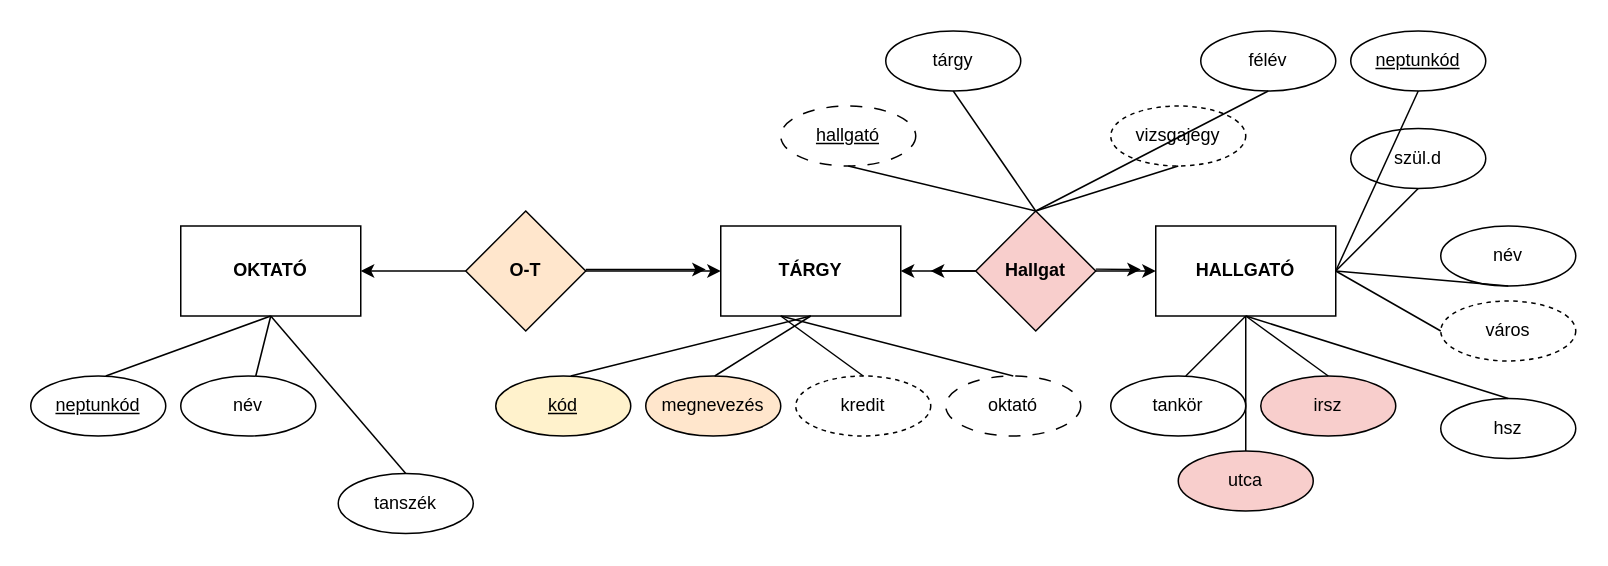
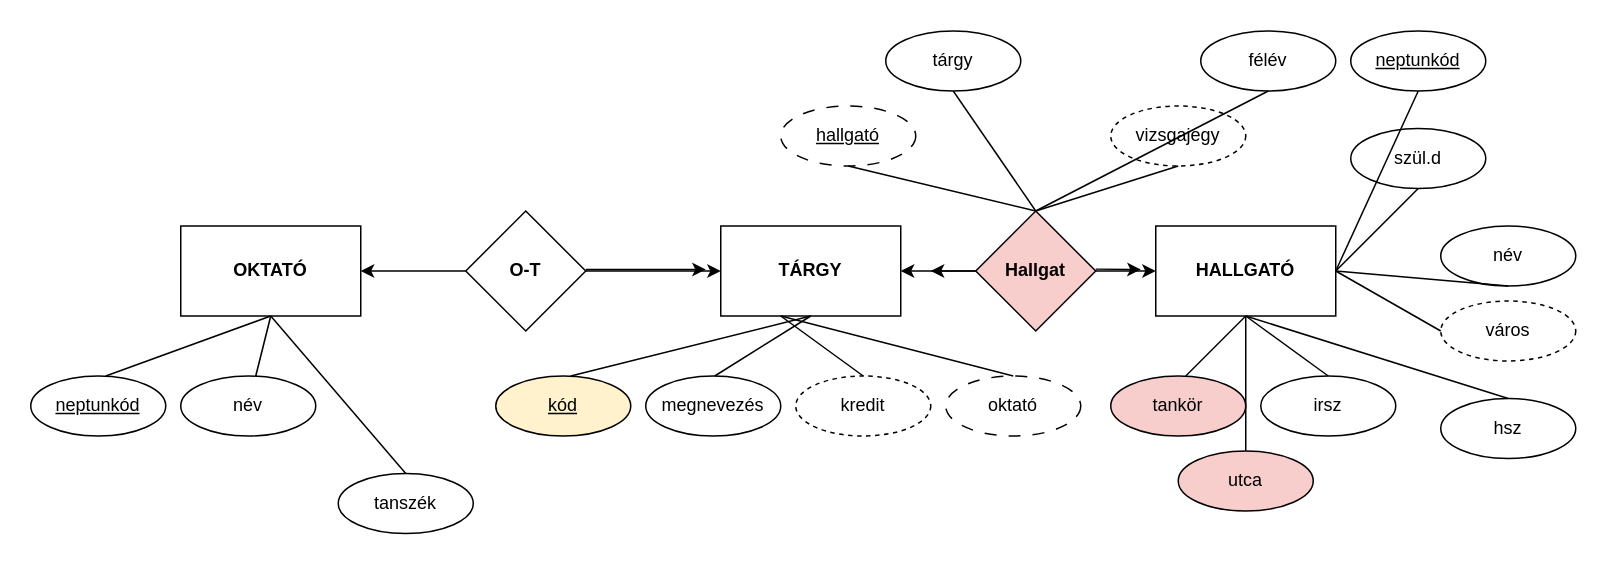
node "O-T": fillcolor #ffe6cc -> #ffffff
node "megnevezés": fillcolor #ffe6cc -> #ffffff
node "tankör": fillcolor #ffffff -> #f8cecc
node "irsz": fillcolor #f8cecc -> #ffffff
